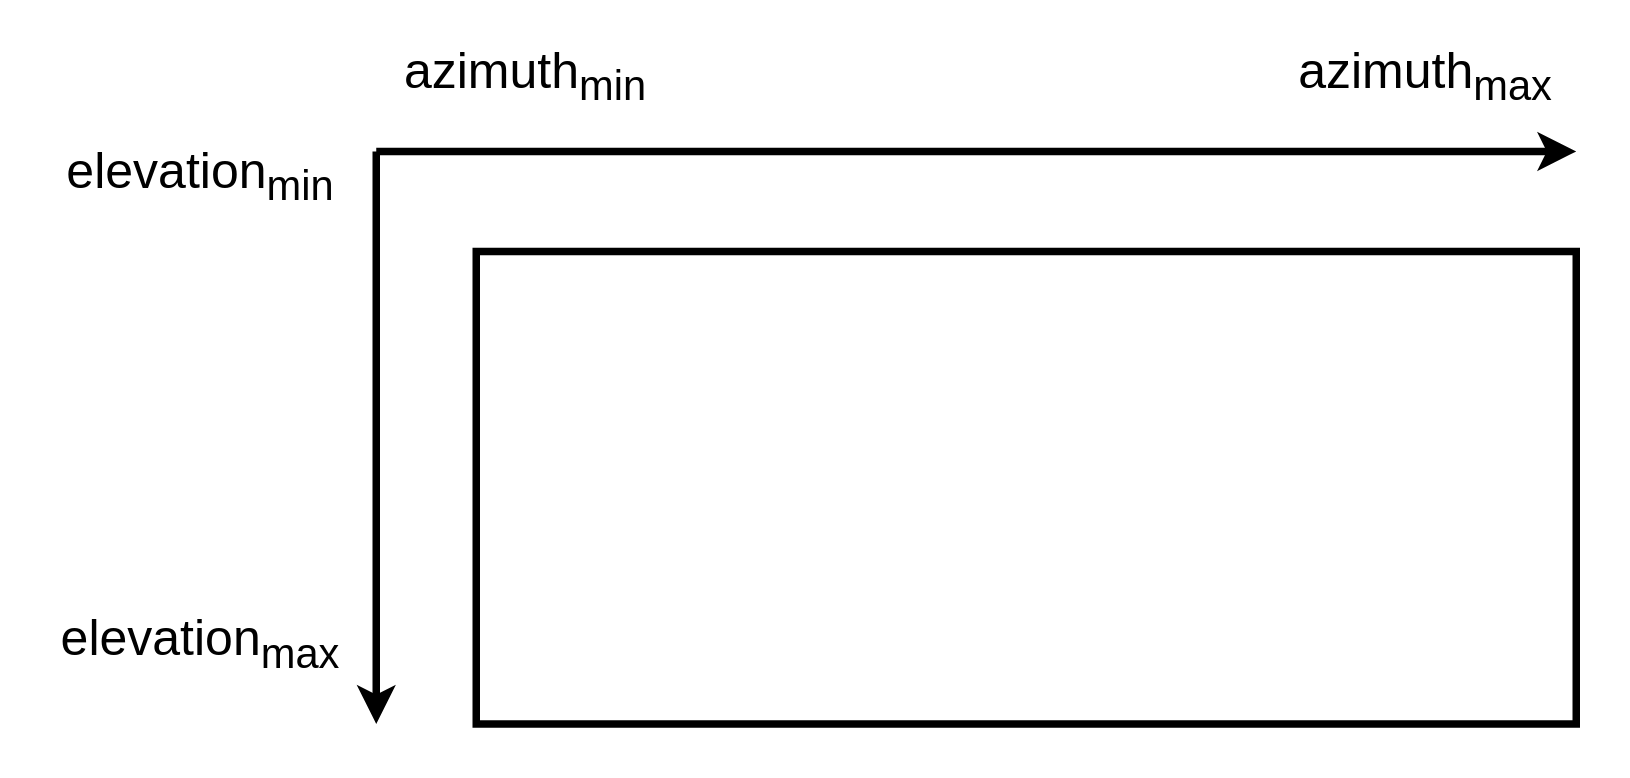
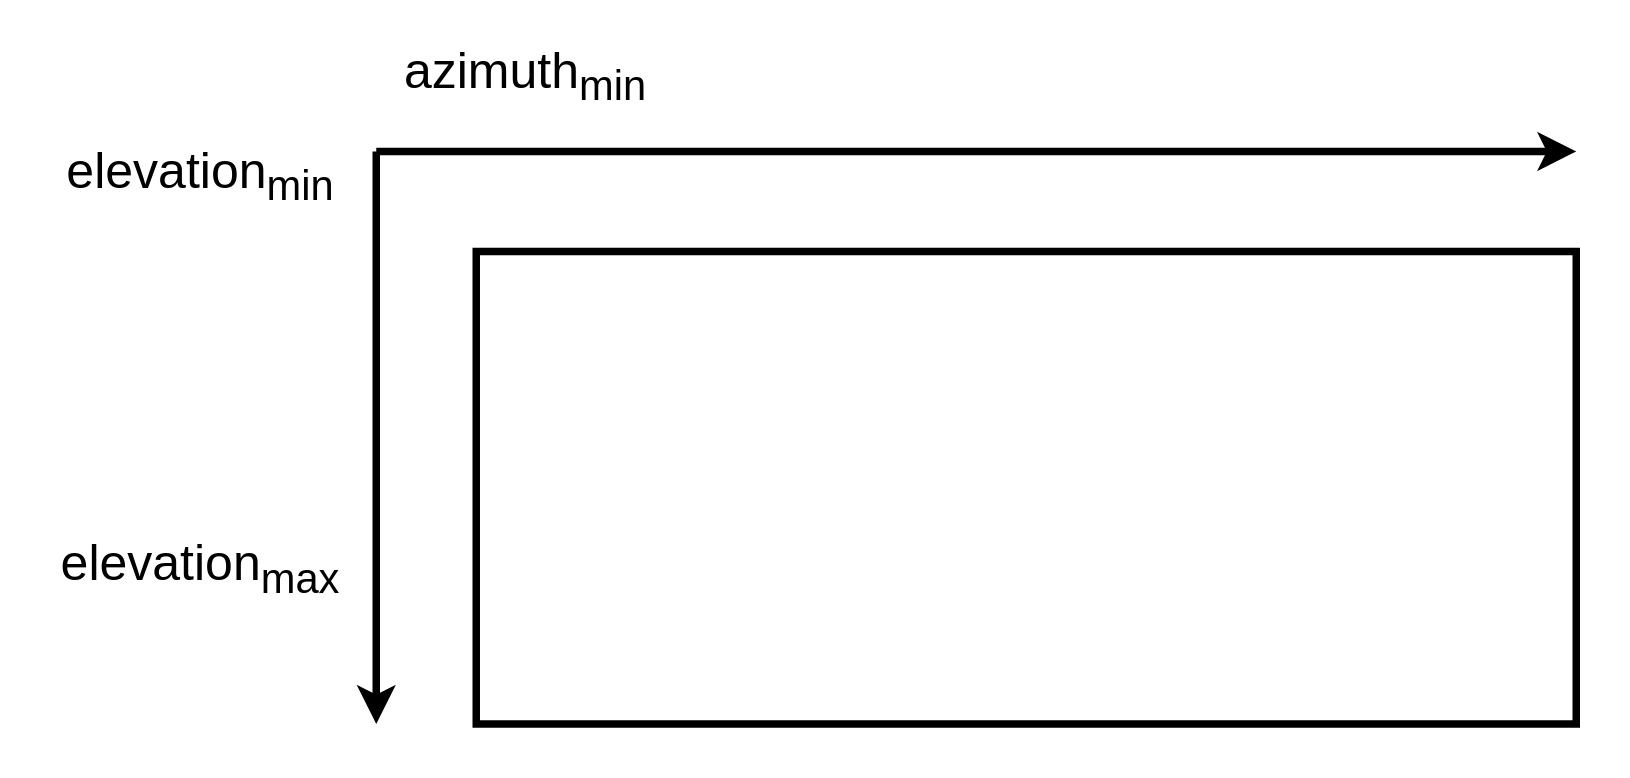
node "azimuthmax": removed
node "elevationmax": moved (201, 644) -> (201, 569)
